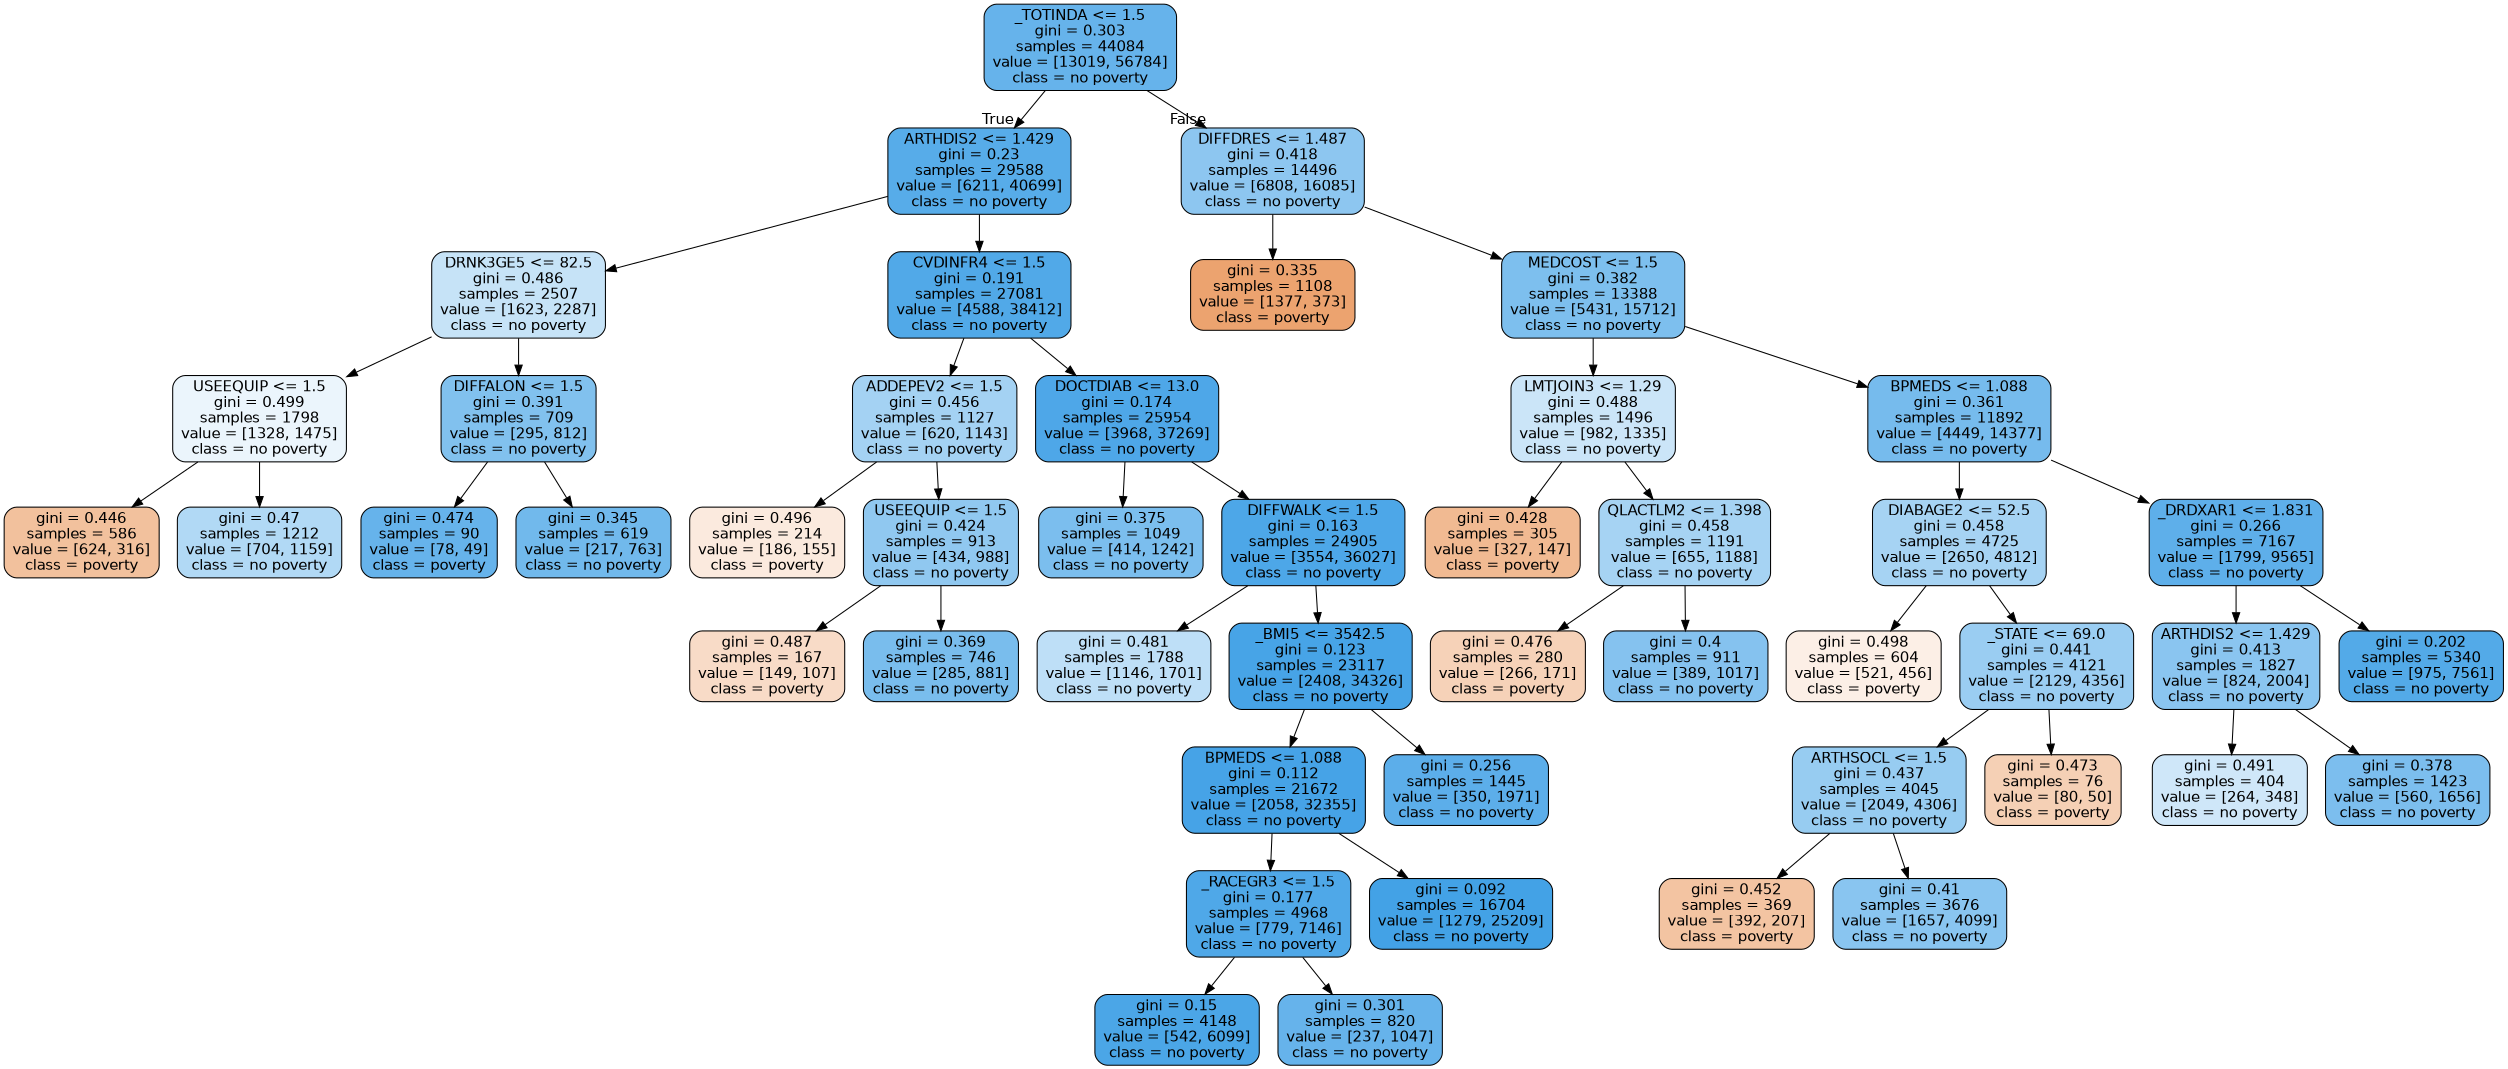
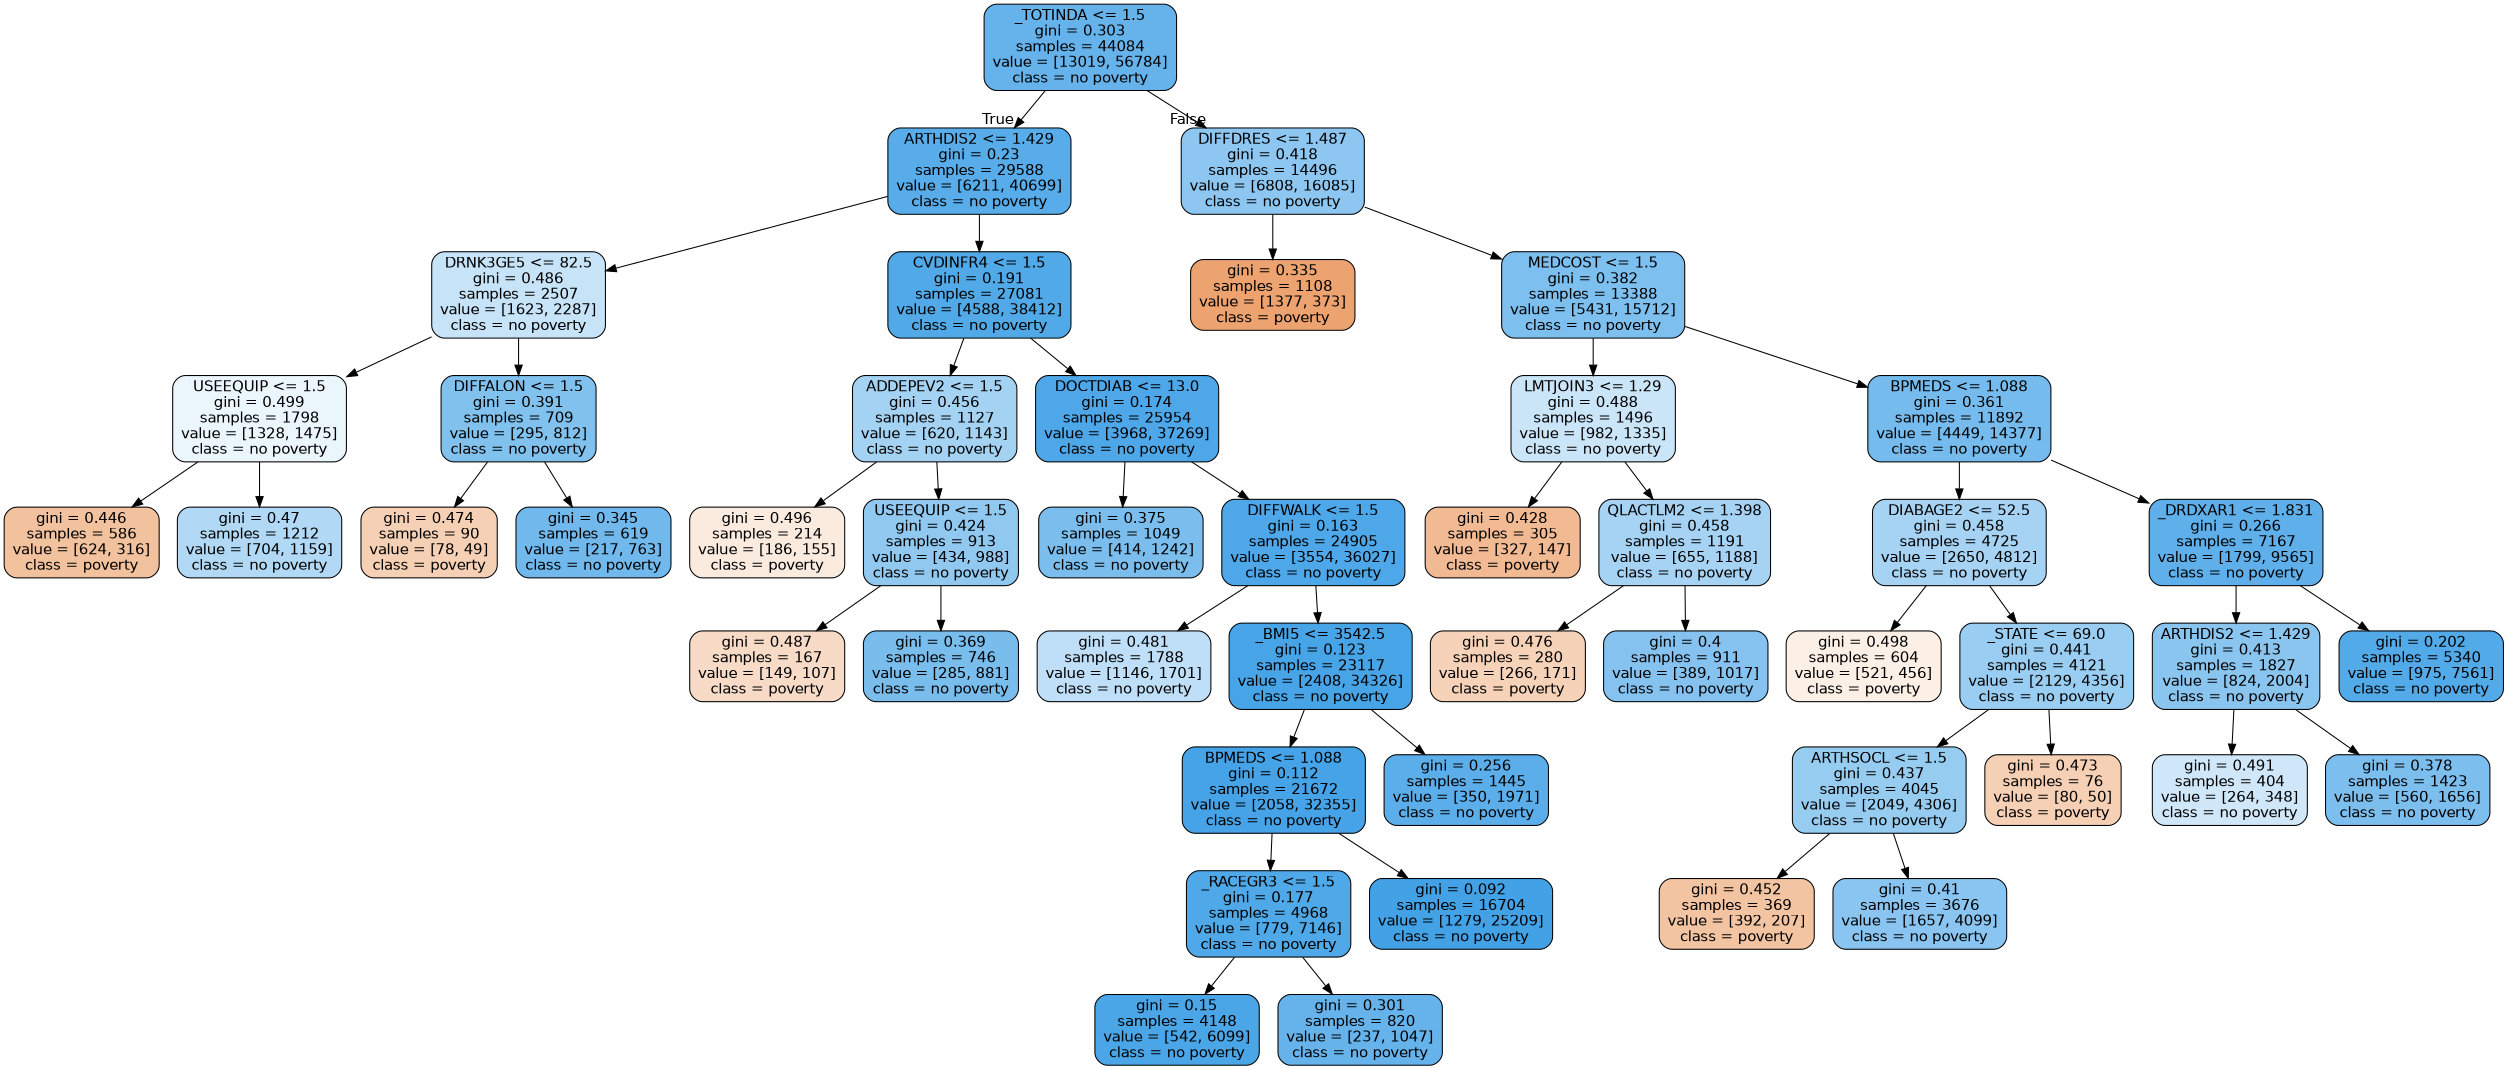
node "gini = 0.474 samples = 90 value = [78, 49] class = poverty": fillcolor #66b3eb -> #f5d0b5
